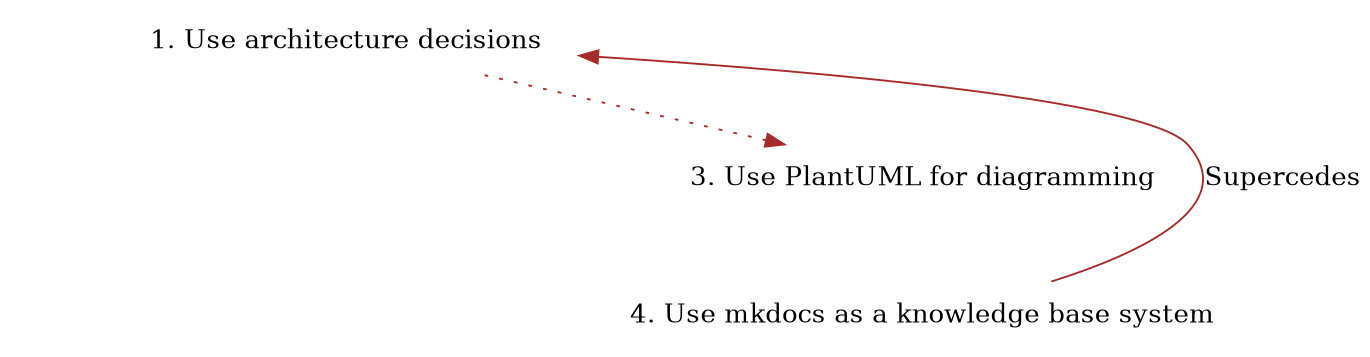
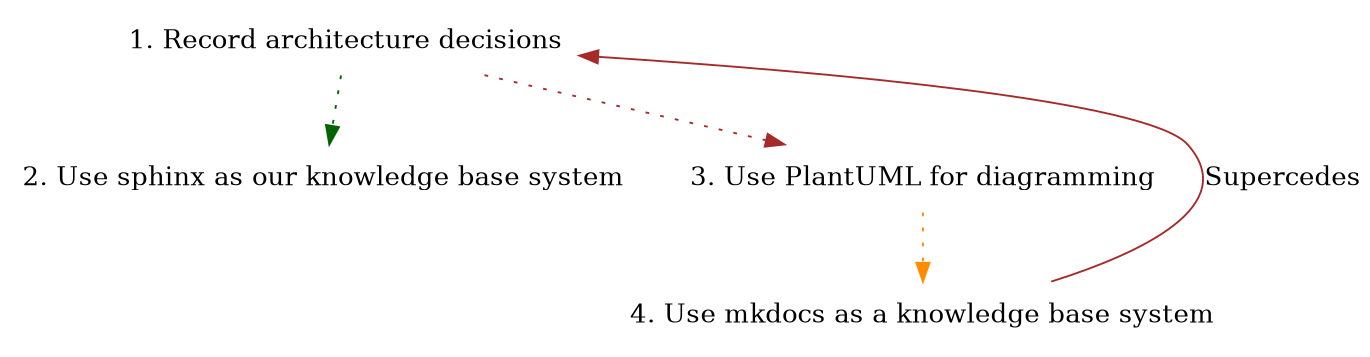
node "1. Use architecture decisions": label "1. Use architecture decisions" -> "1. Record architecture decisions"
node "2. Use sphinx as our knowledge base system": added
edge "3. Use PlantUML for diagramming" -> "4. Use mkdocs as a knowledge base system": added
